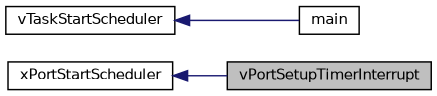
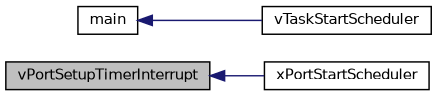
edge "main" -> "vTaskStartScheduler": reversed
edge "vPortSetupTimerInterrupt" -> "xPortStartScheduler": reversed
